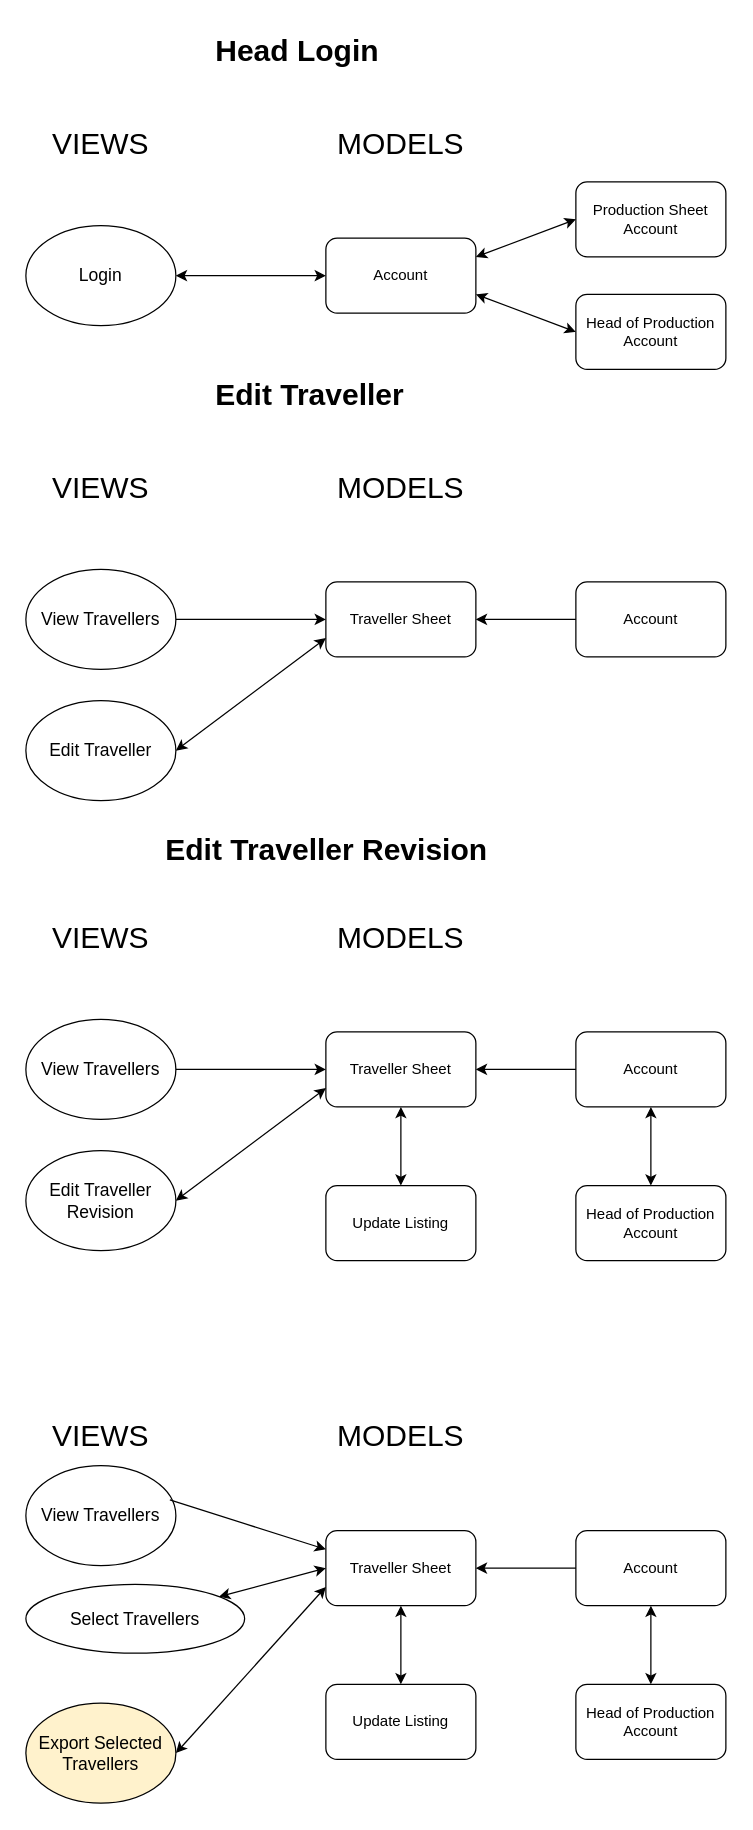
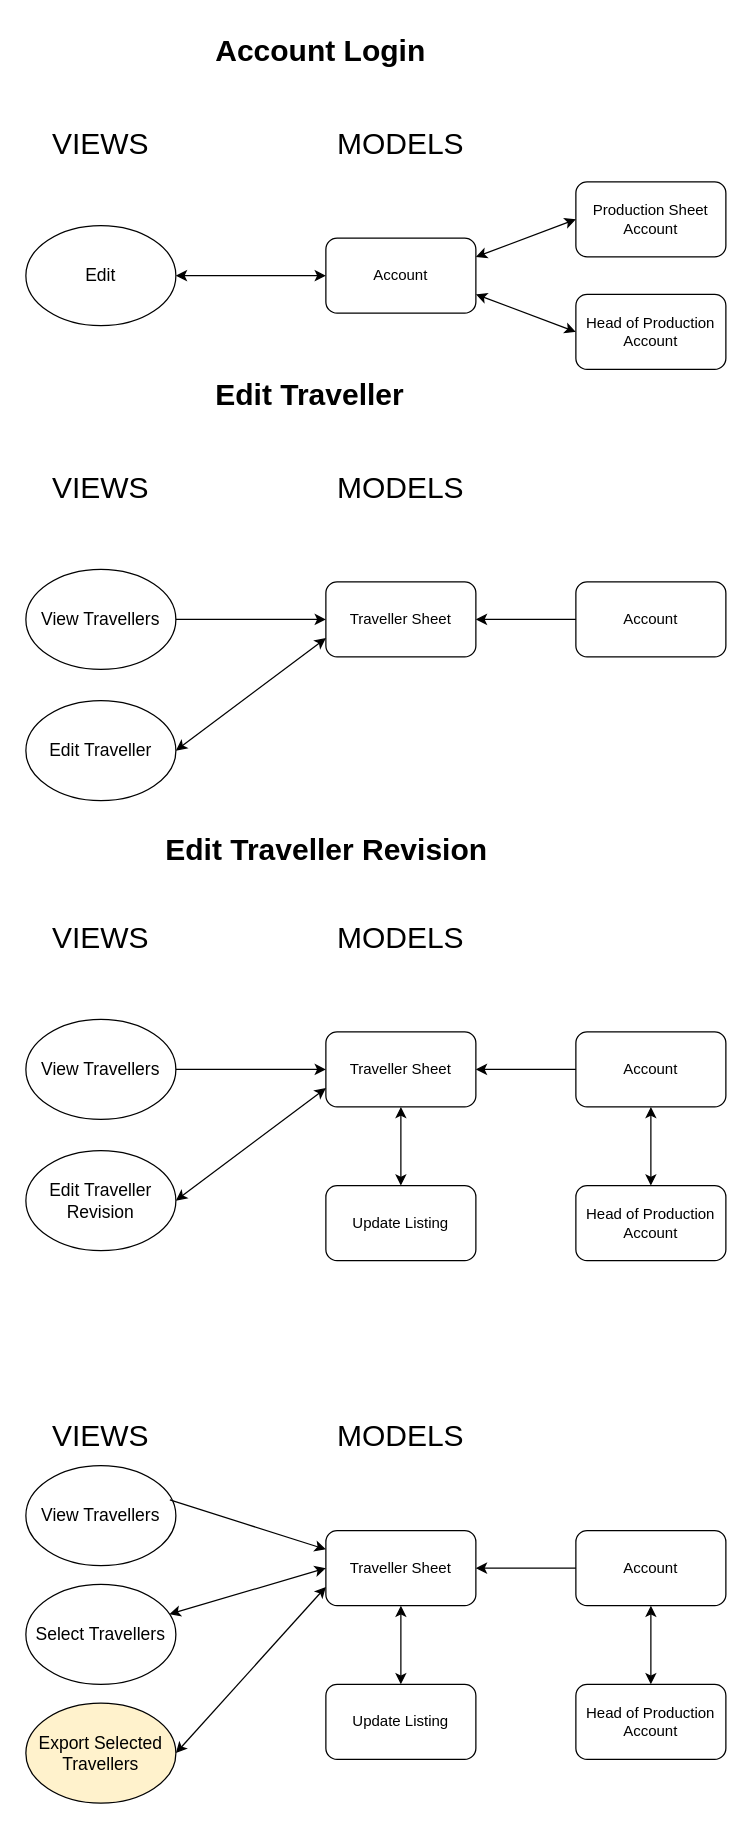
node "Head Login": label "Head Login" -> "Account Login"
node "Login": label "Login" -> "Edit"
node "Select Travellers": size 219x69 -> 150x100
